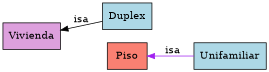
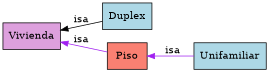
edge "Piso" -> "Vivienda": added, label "isa"
